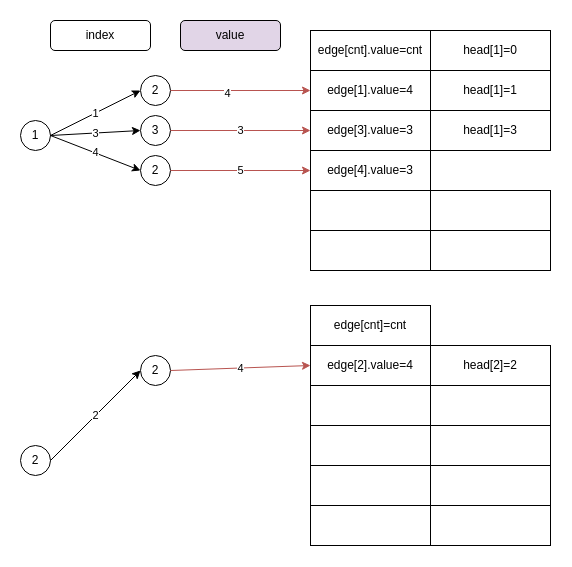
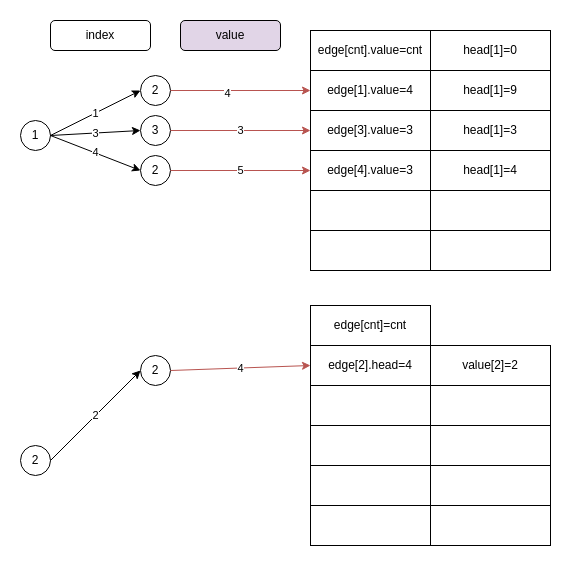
node "head[1]=1": label "head[1]=1" -> "head[1]=9"
node "head[1]=4": added
node "edge[2].value=4": label "edge[2].value=4" -> "edge[2].head=4"
node "head[2]=2": label "head[2]=2" -> "value[2]=2"
